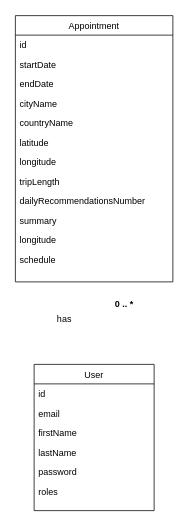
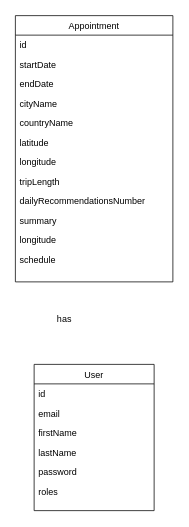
node "0 .. *": removed
